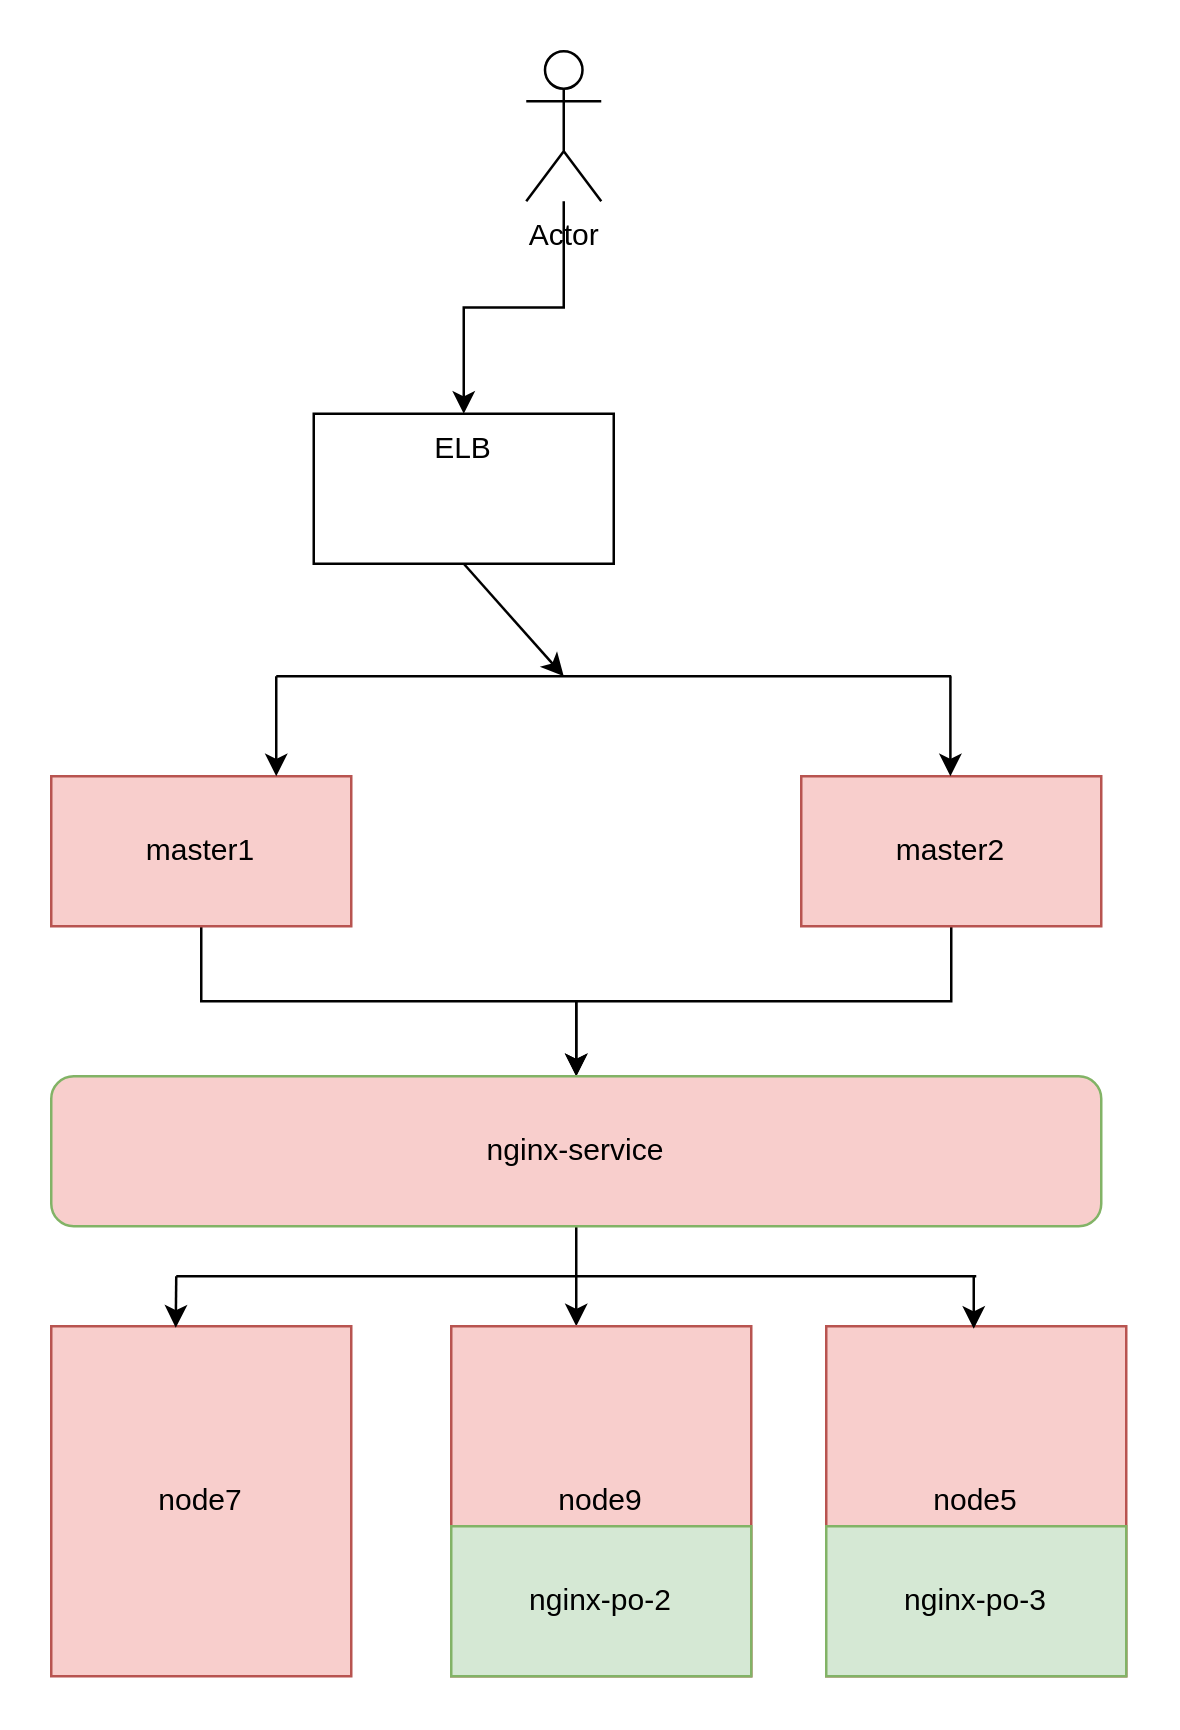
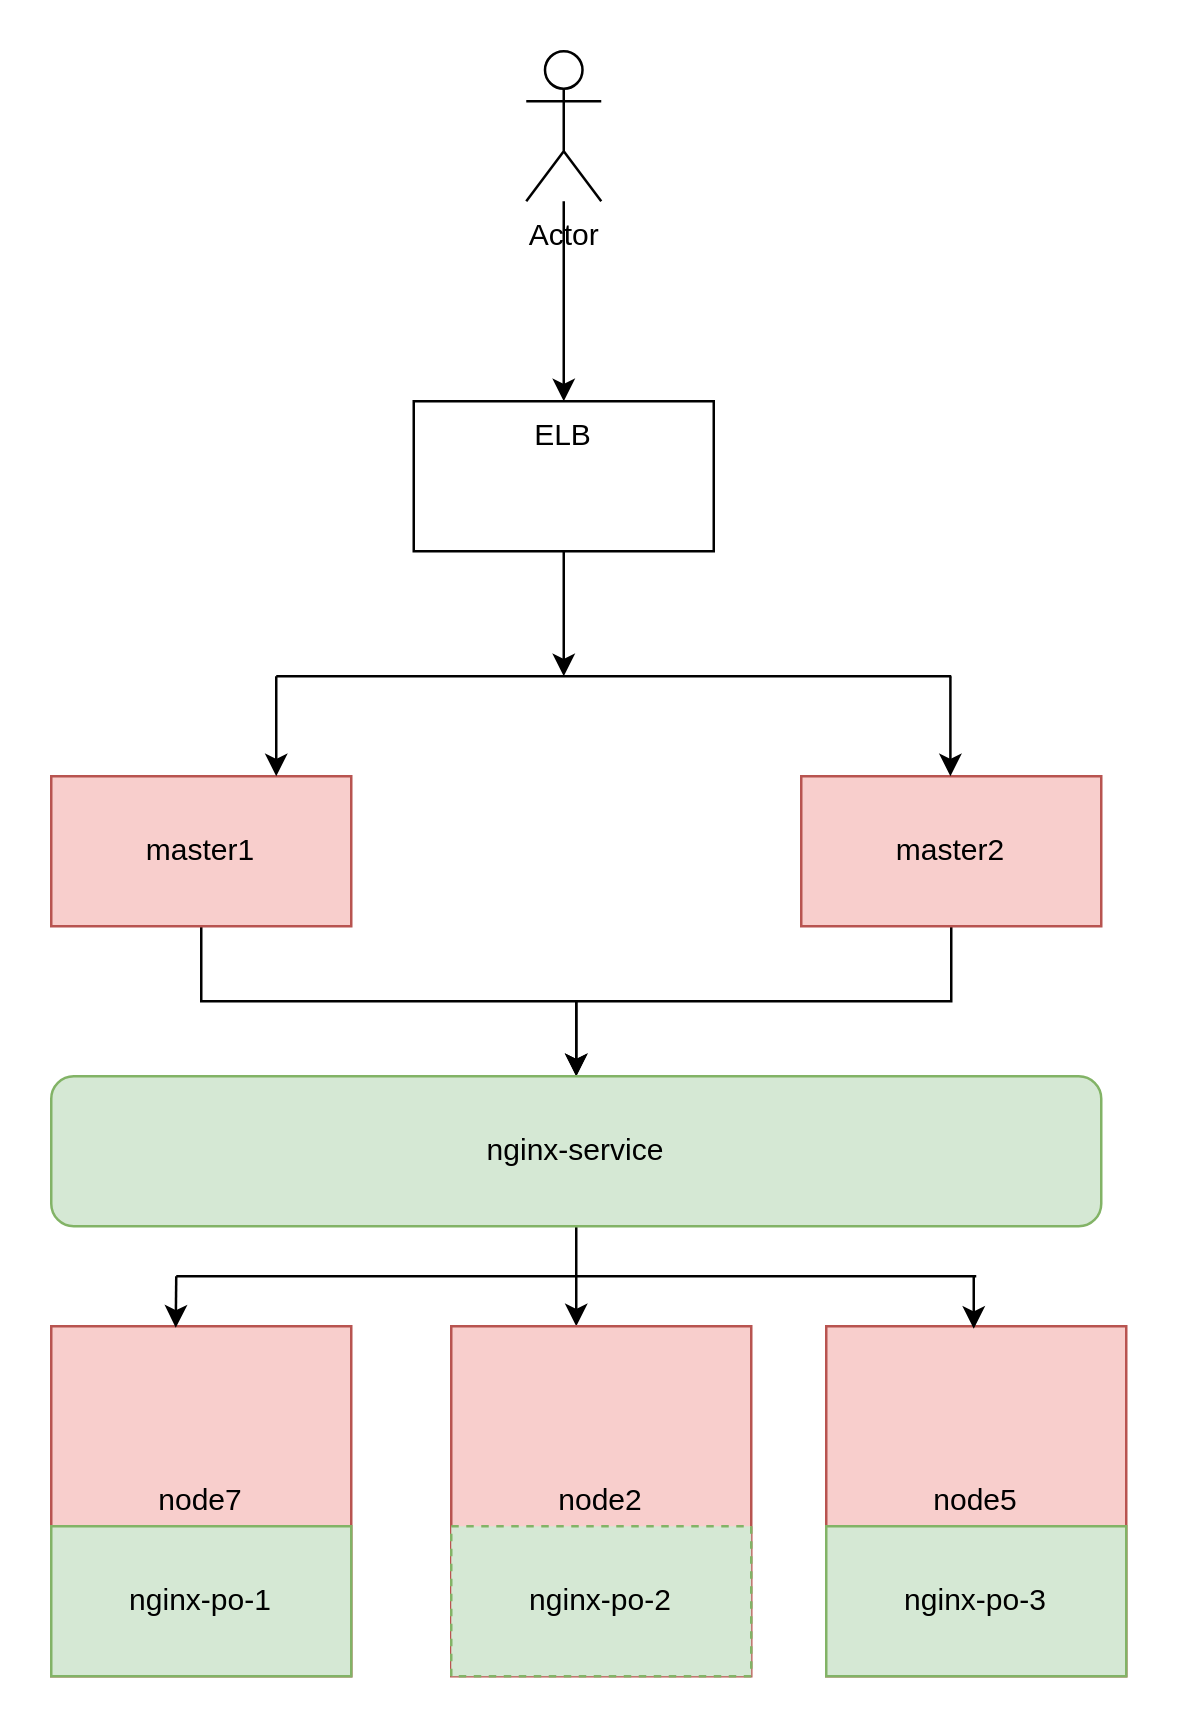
node "ELB": moved (464, 489) -> (564, 476)
node "nginx-service": fillcolor #f8cecc -> #d5e8d4
node "node9": label "node9" -> "node2"
node "nginx-po-1": added
node "nginx-po-2": style solid -> dashed
